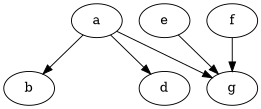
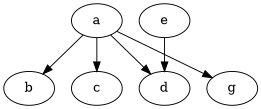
node "f": removed
edge "e" -> "g": now "e" -> "d"
node "c": added
